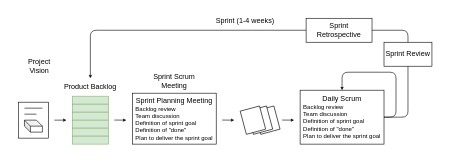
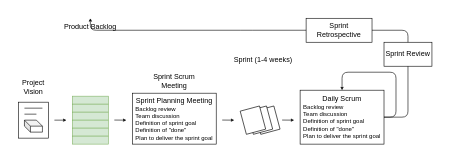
node "Sprint (1-4 weeks)": moved (245, 21) -> (263, 60)
node "Project Vision": moved (39, 66) -> (33, 87)
node "Product Backlog": moved (90, 87) -> (90, 27)
